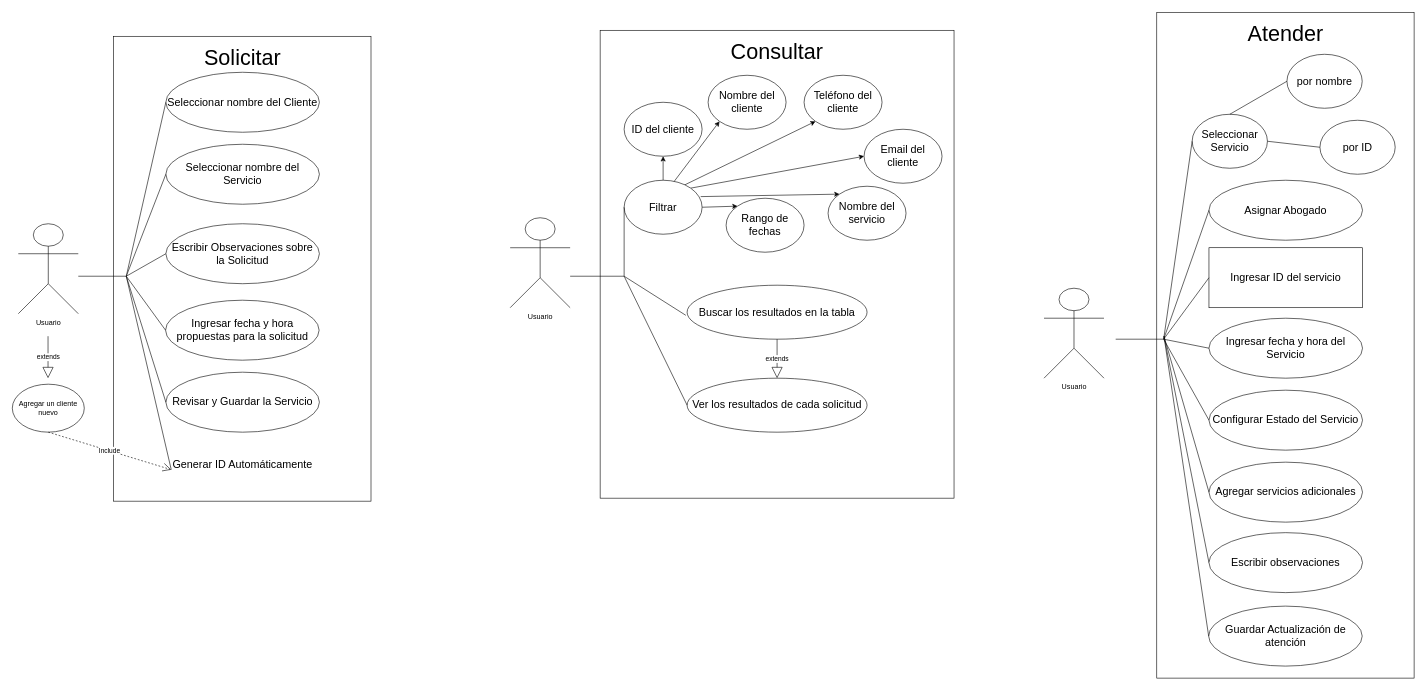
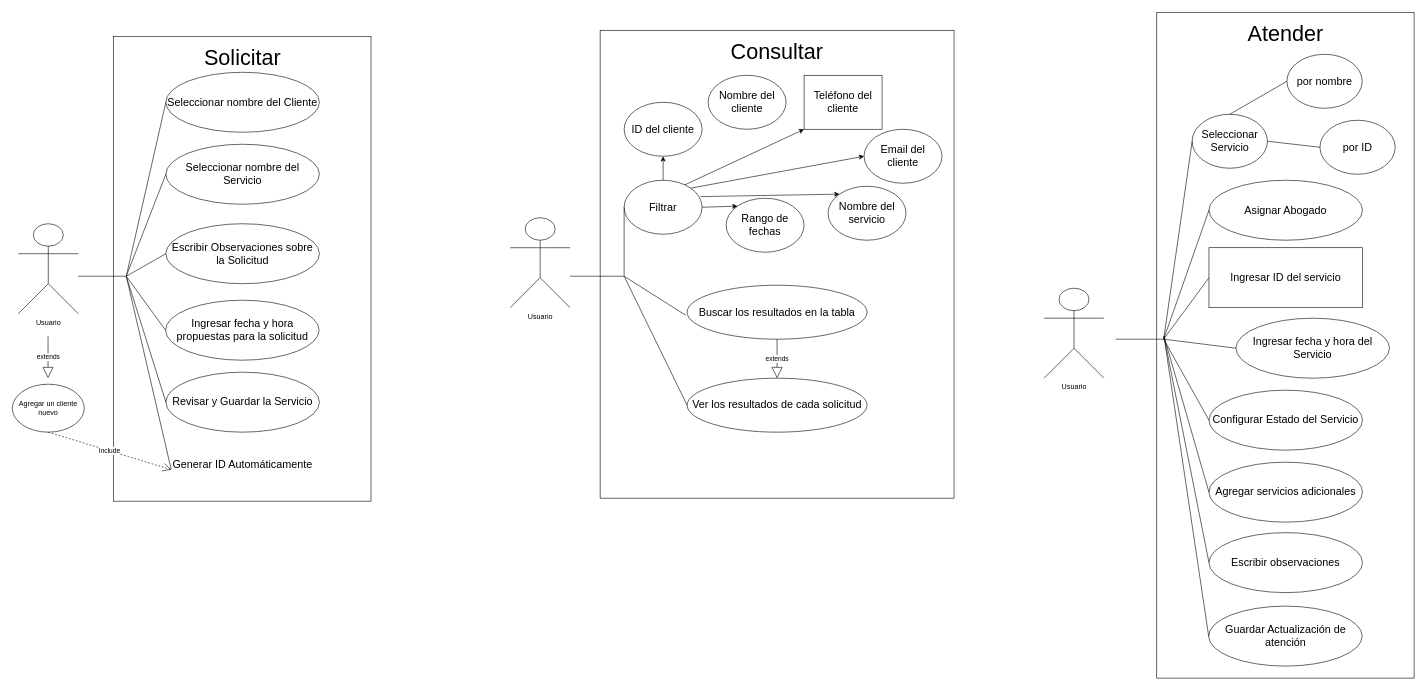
node "Teléfono del cliente": shape ellipse -> rectangle
edge "Filtrar" -> "Nombre del cliente": removed
node "Ingresar fecha y hora del Servicio": moved (1286, 348) -> (1313, 348)
